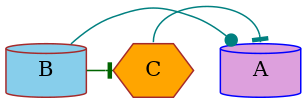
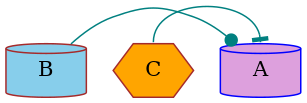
edge "B" -> "C": removed
